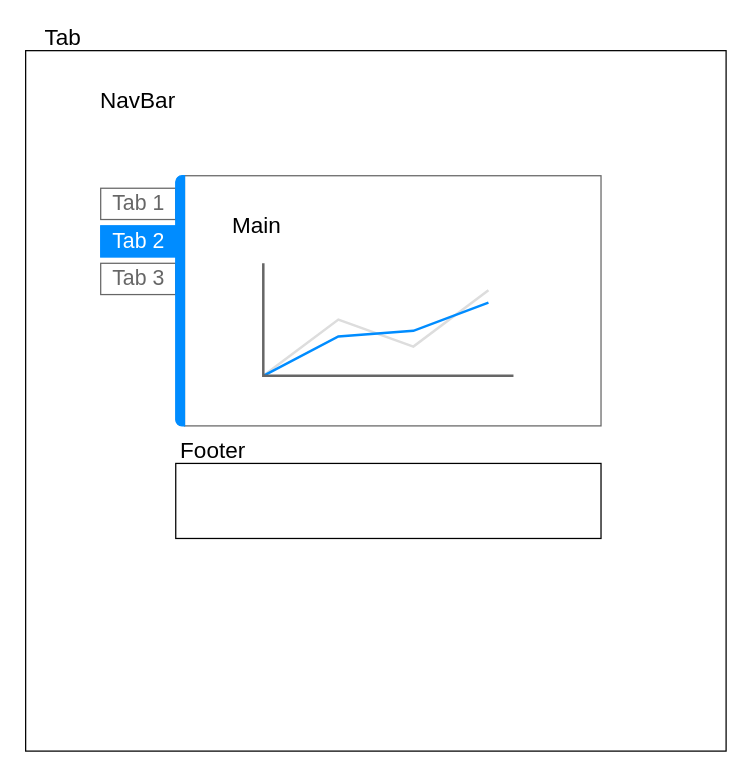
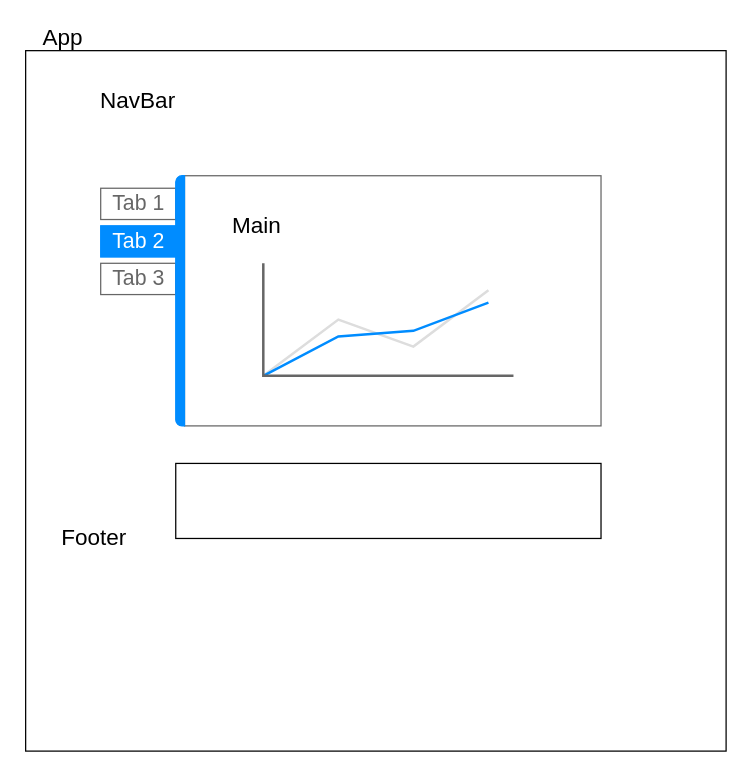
node "Tab": label "Tab" -> "App"
node "Footer": moved (213, 451) -> (94, 538)
